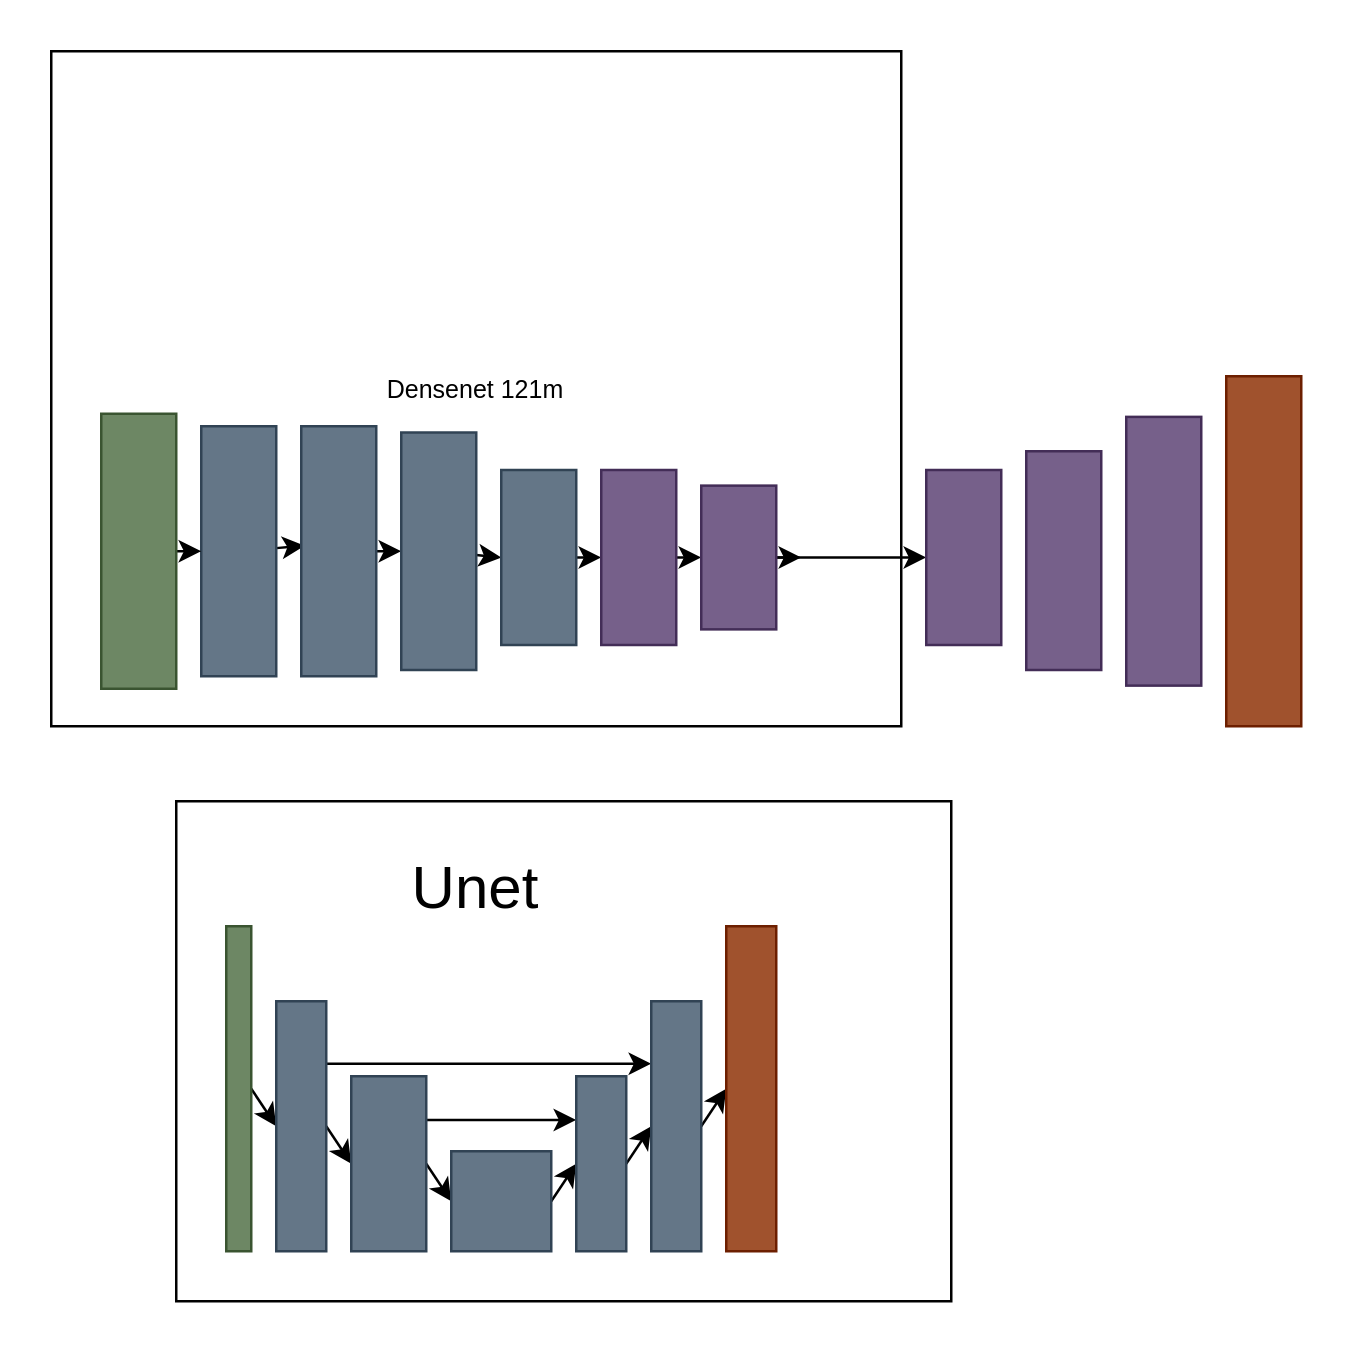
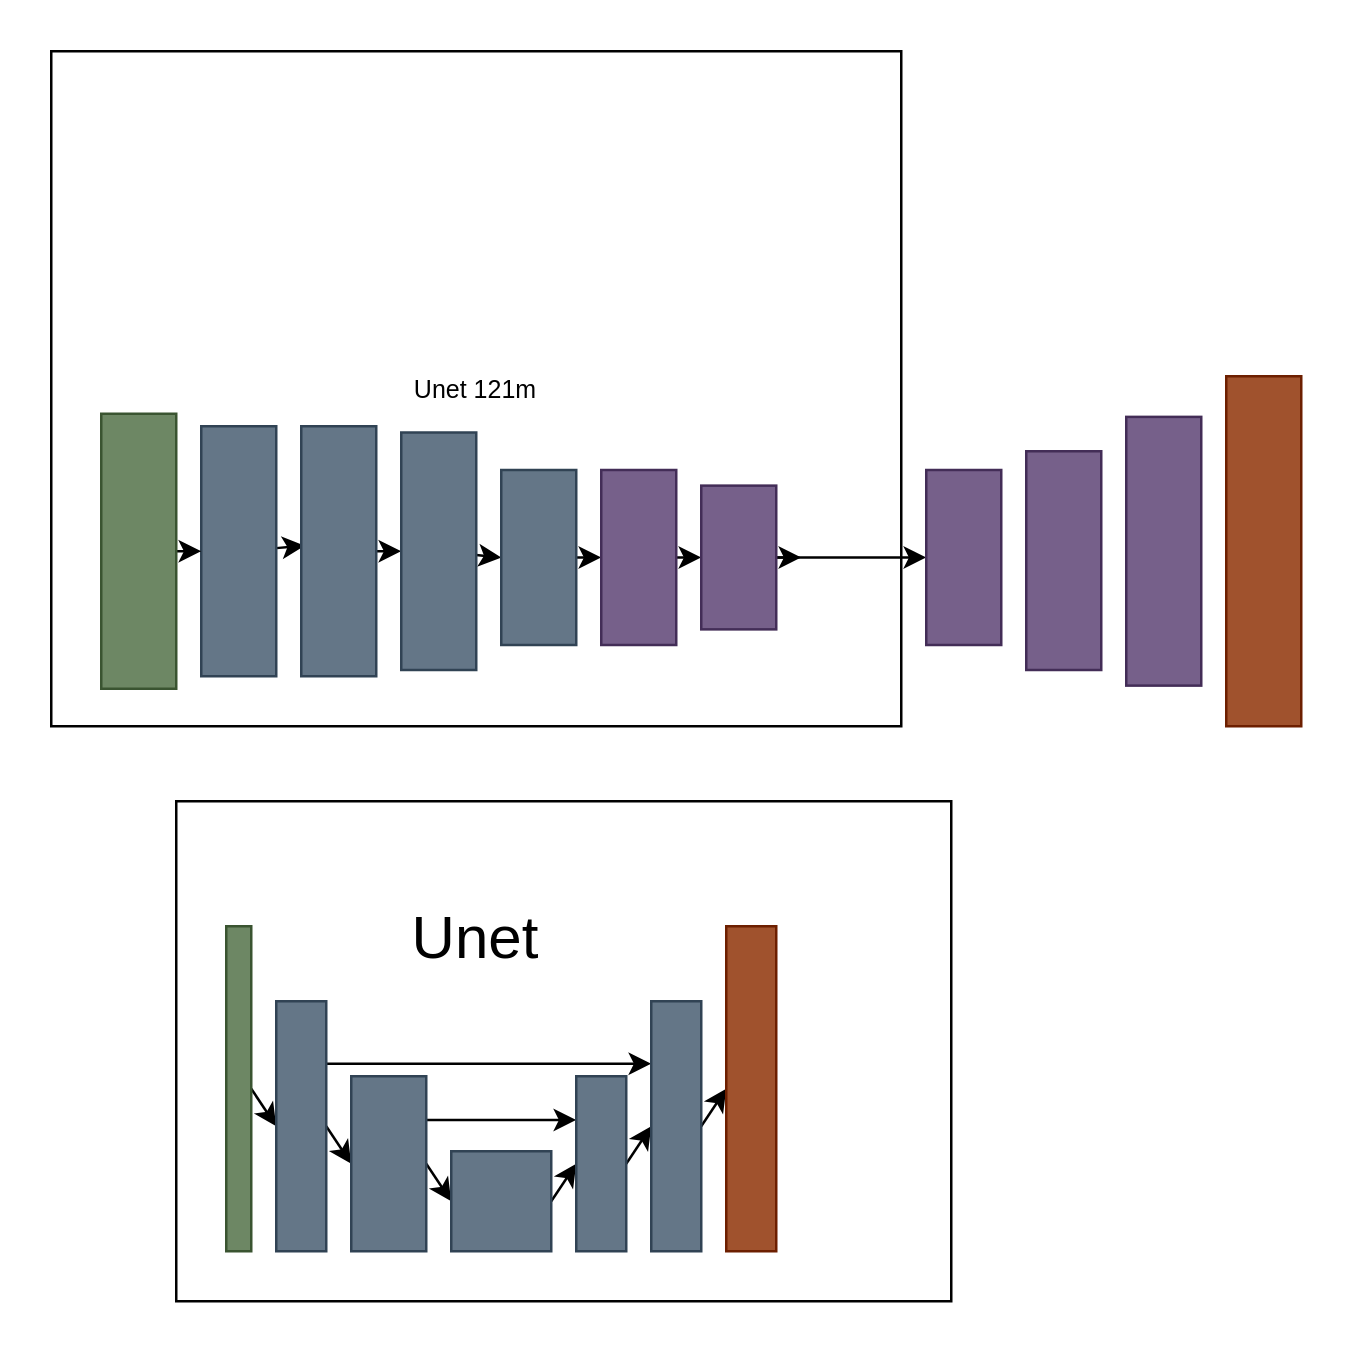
node "Densenet 121m": label "Densenet 121m" -> "Unet 121m"
node "Unet": moved (476, 889) -> (476, 939)
